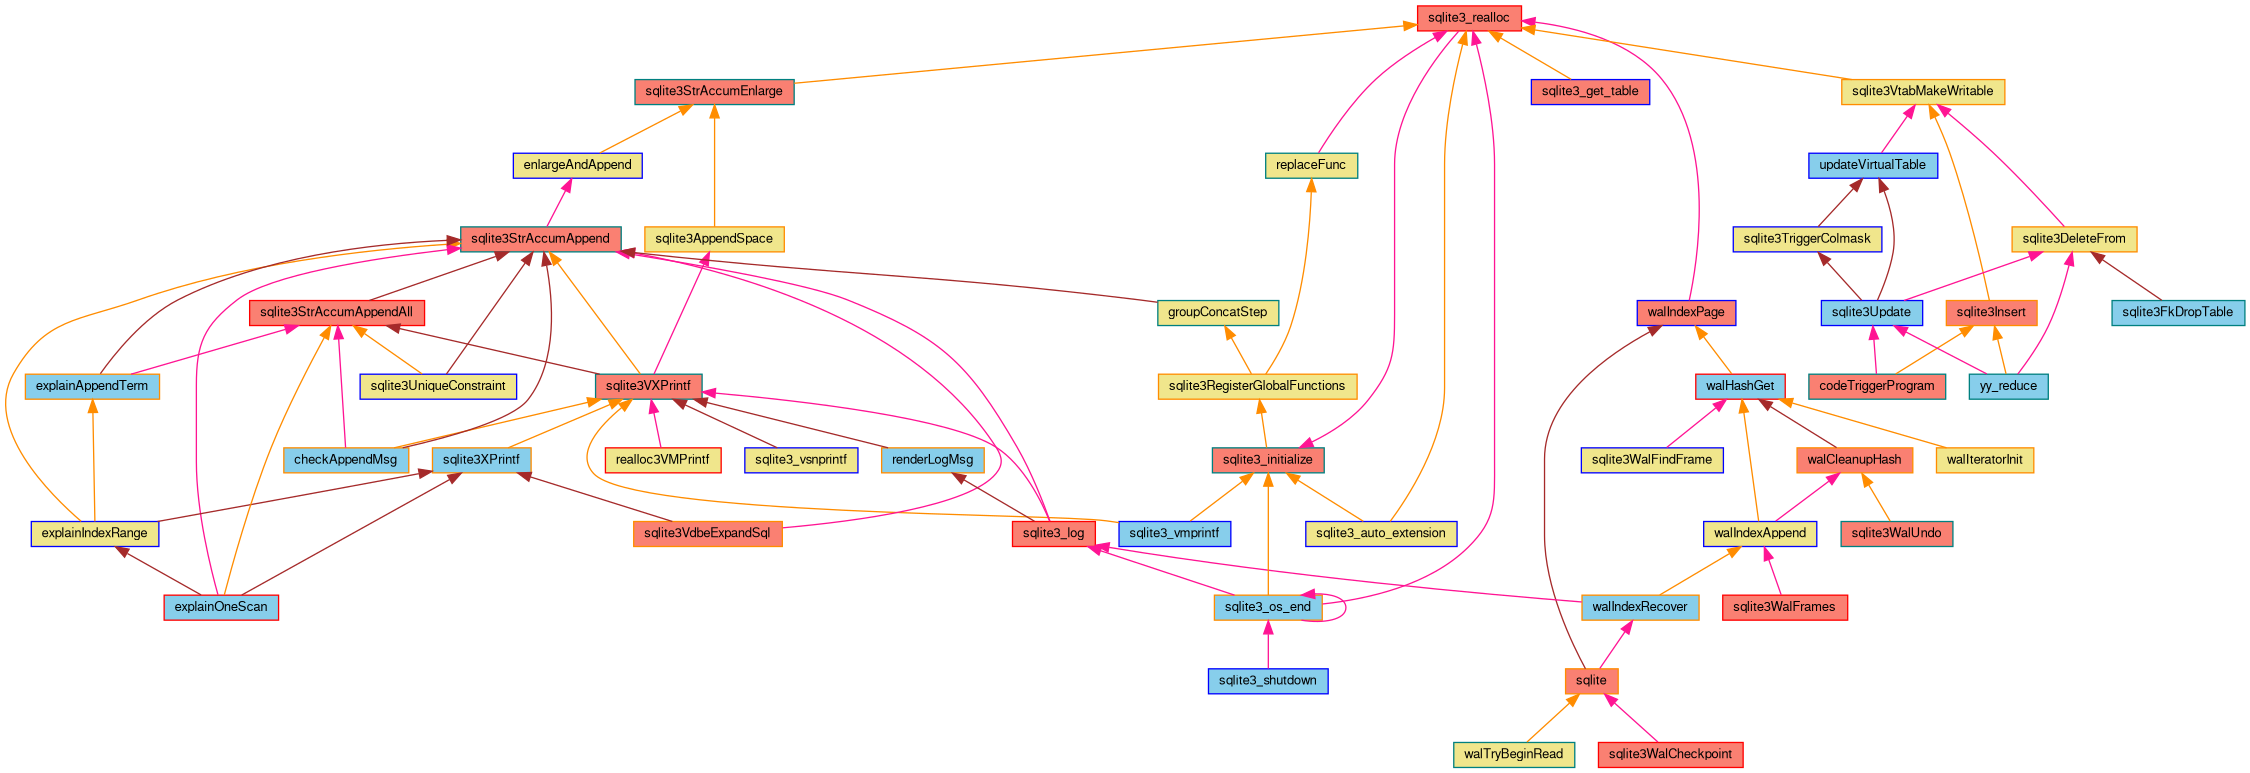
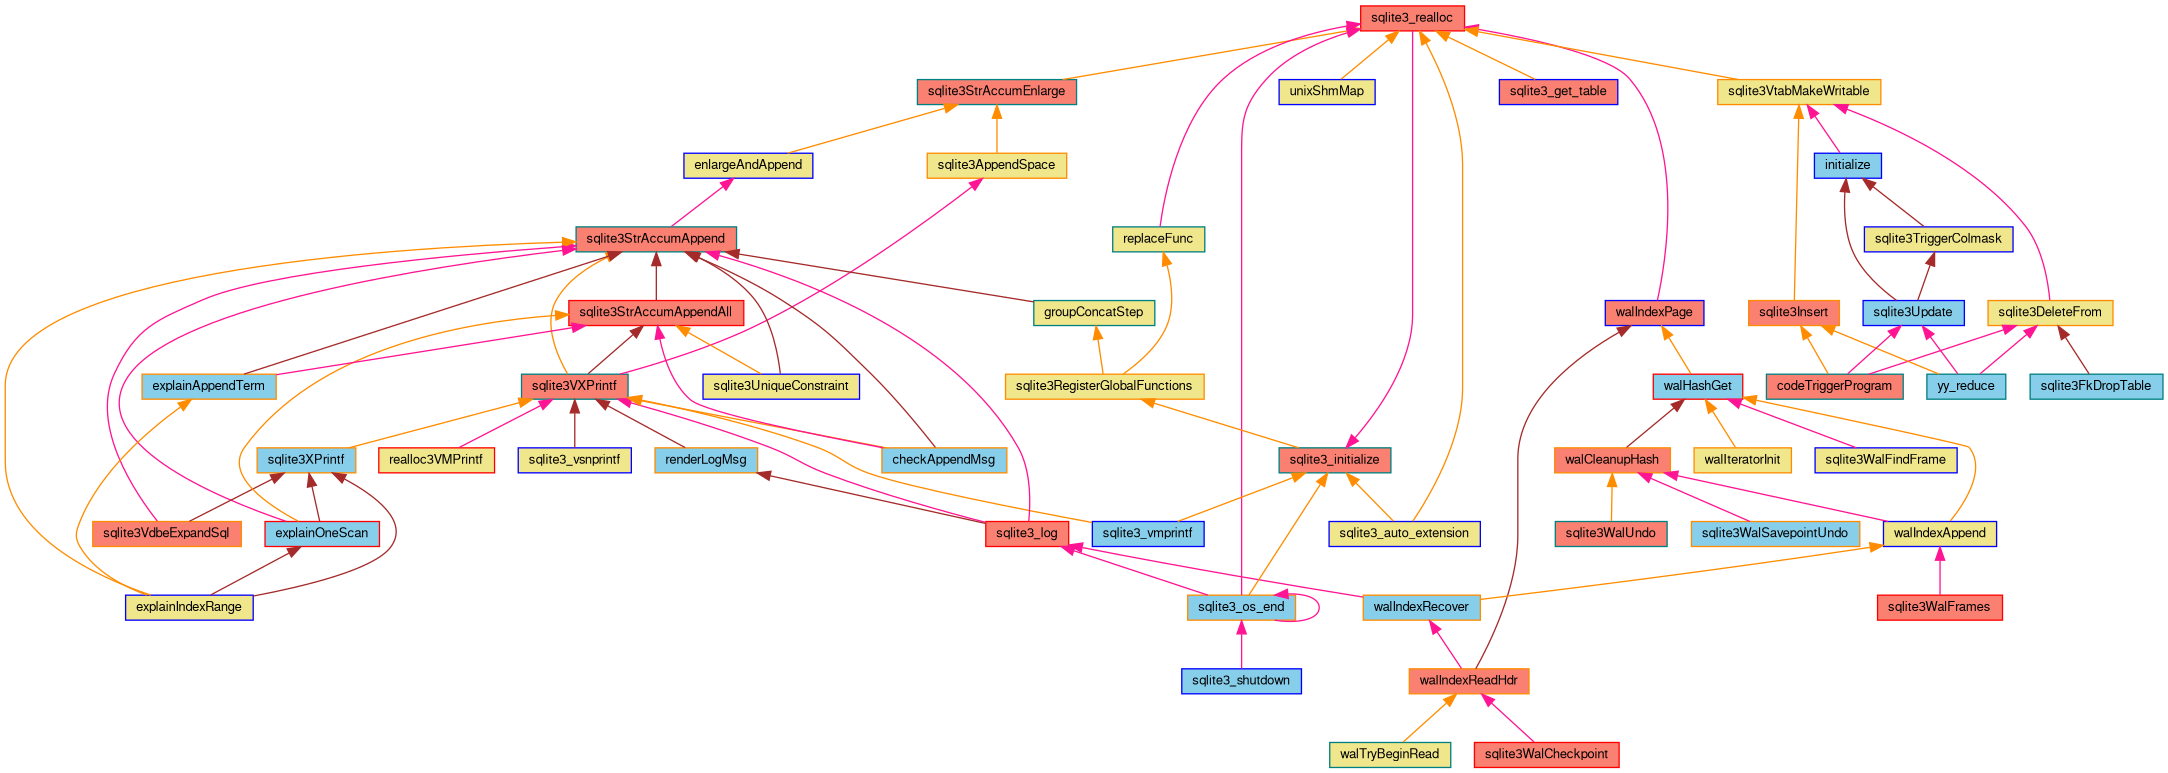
node "unixShmMap": added
node "updateVirtualTable": label "updateVirtualTable" -> "initialize"
edge "sqlite3Update" -> "sqlite3DeleteFrom": now "codeTriggerProgram" -> "sqlite3DeleteFrom"
node "sqlite3WalSavepointUndo": added
edge "explainOneScan" -> "explainIndexRange": reversed
node "sqlite": label "sqlite" -> "walIndexReadHdr"
